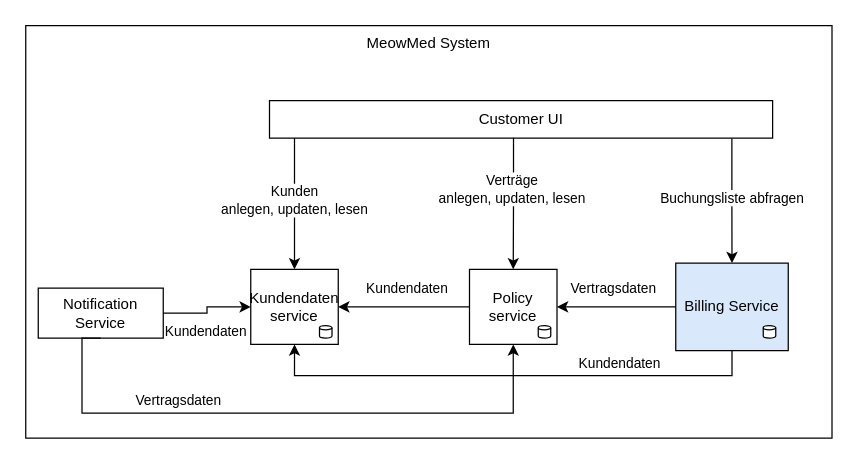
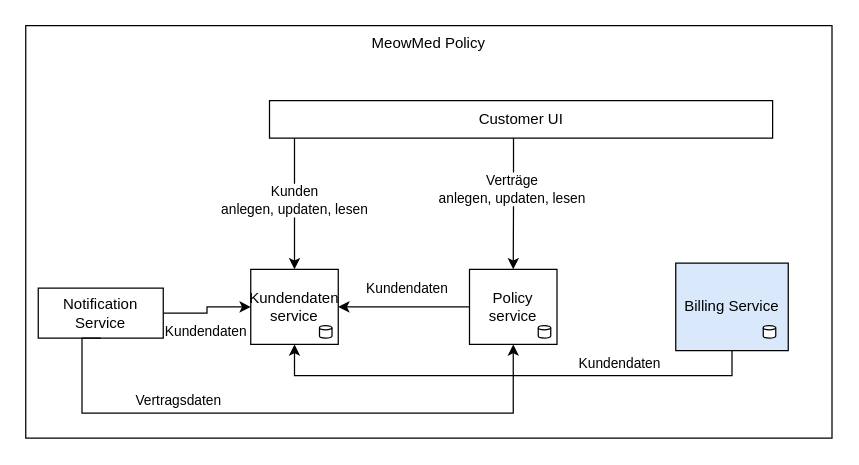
node "MeowMed System": label "MeowMed System" -> "MeowMed Policy"
edge "Customer UI" -> "Billing Service": removed, label "Buchungsliste abfragen"
edge "Billing Service" -> "Policy service": removed, label "Vertragsdaten"
